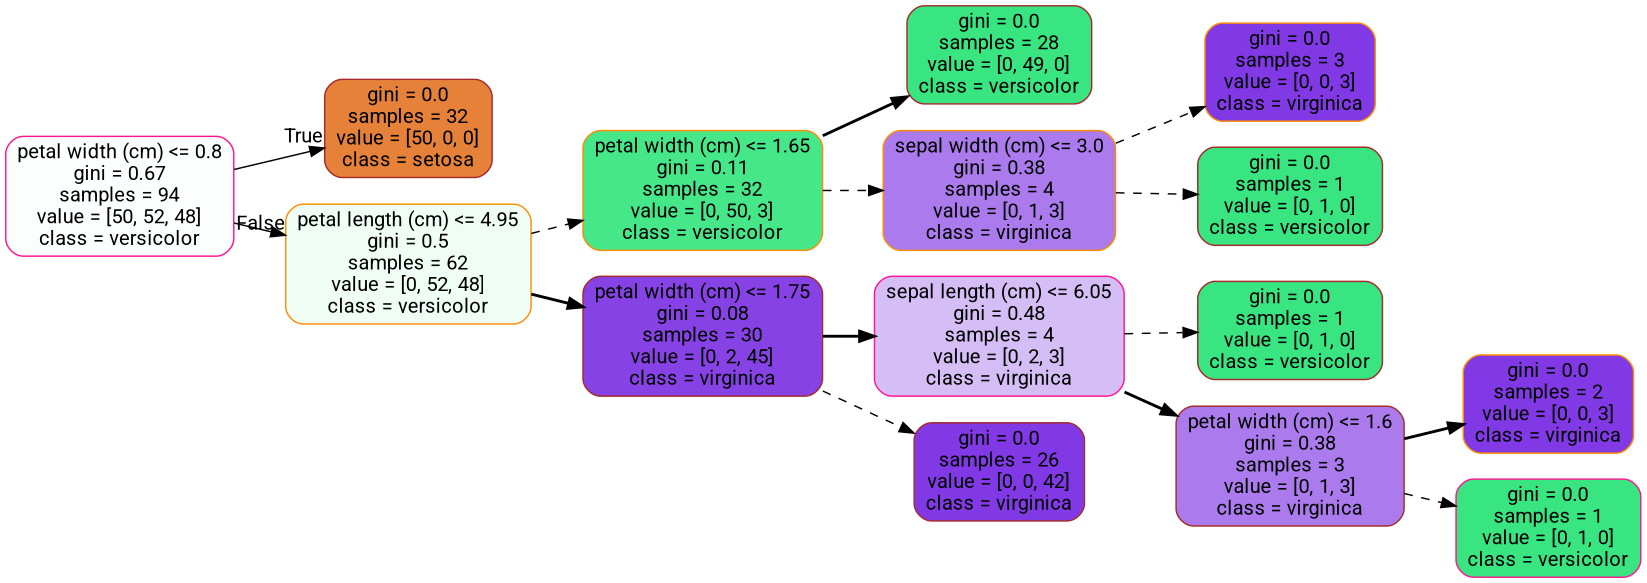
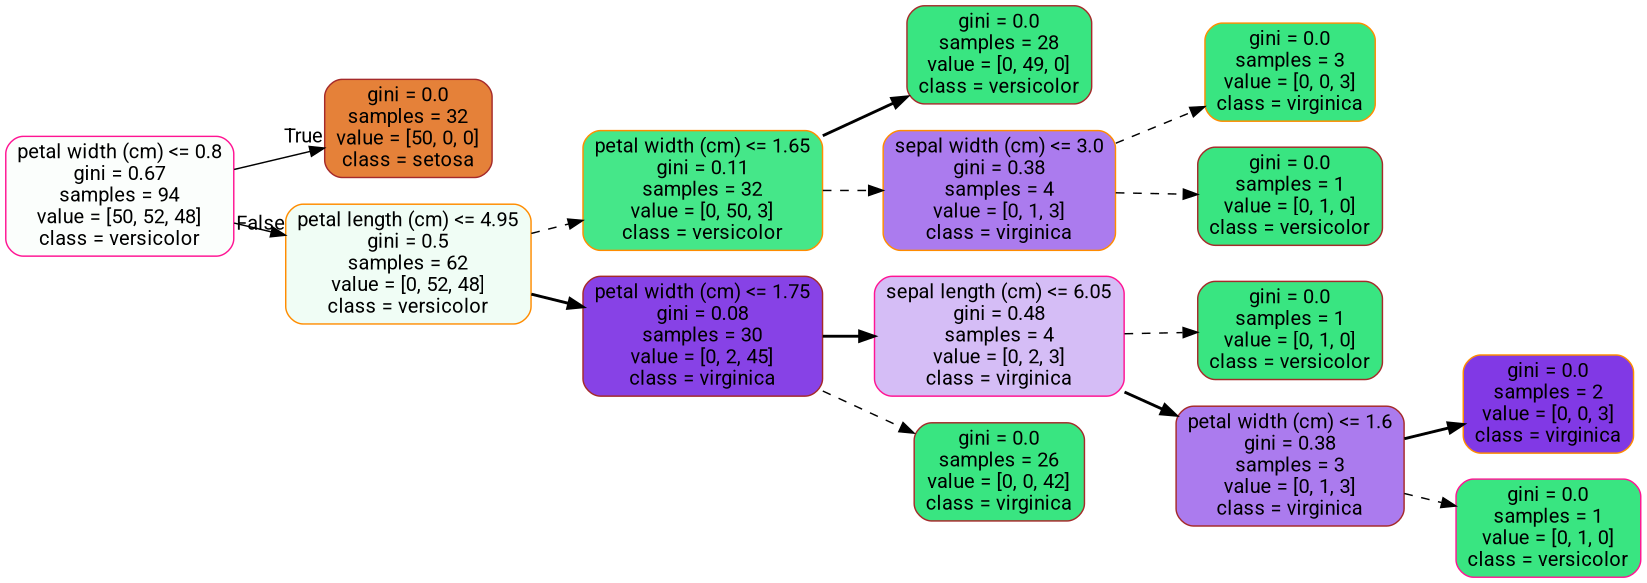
node "gini = 0.0 samples = 3 value = [0, 0, 3] class = virginica": fillcolor #8139e5 -> #39e581
node "gini = 0.0 samples = 26 value = [0, 0, 42] class = virginica": fillcolor #8139e5 -> #39e581
